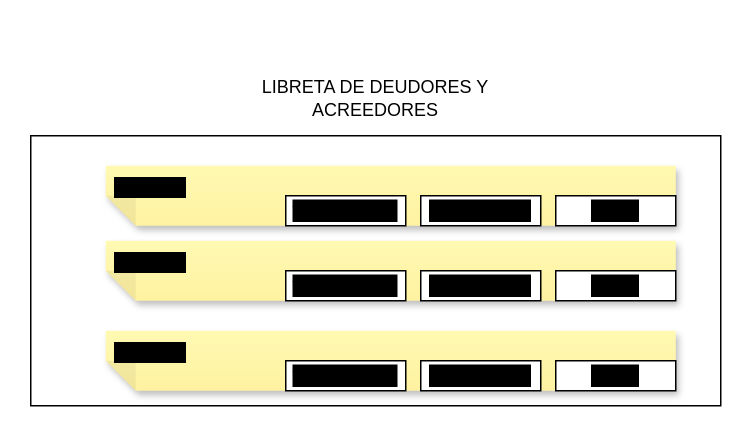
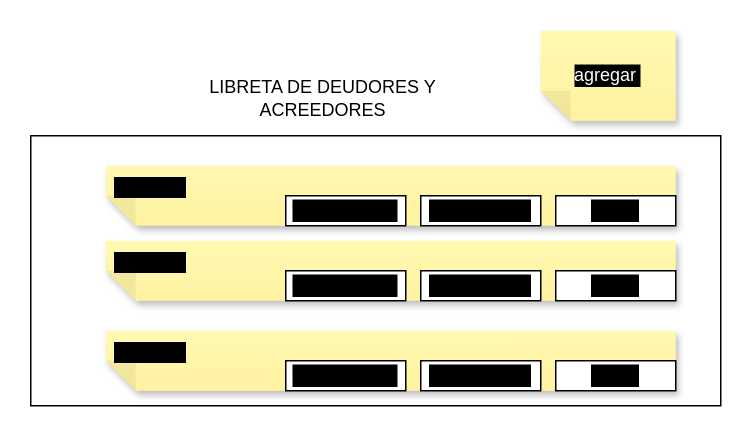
node "agregar": added
node "LIBRETA DE DEUDORES Y ACREEDORES": moved (376, 98) -> (323, 98)
